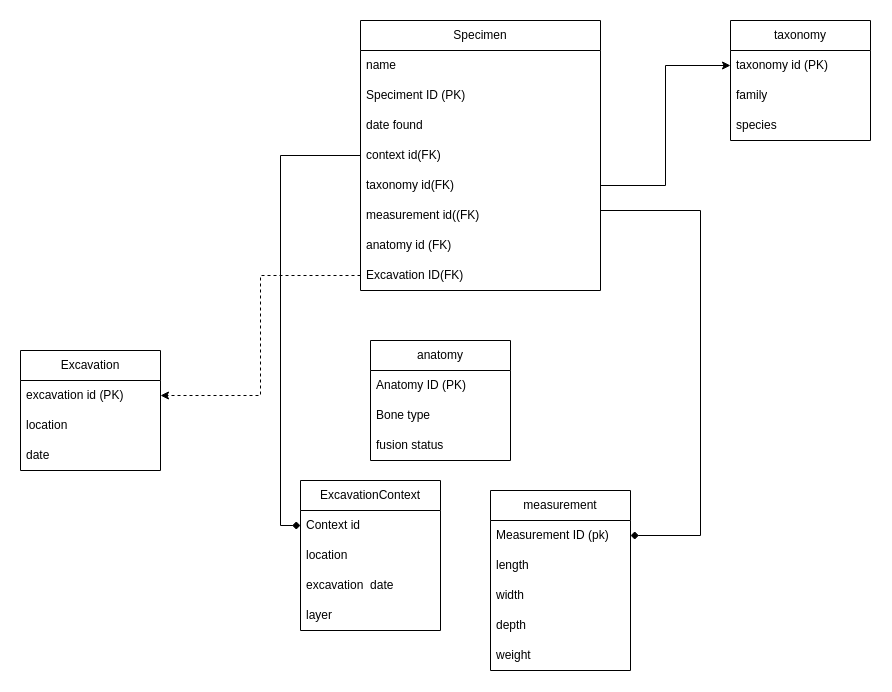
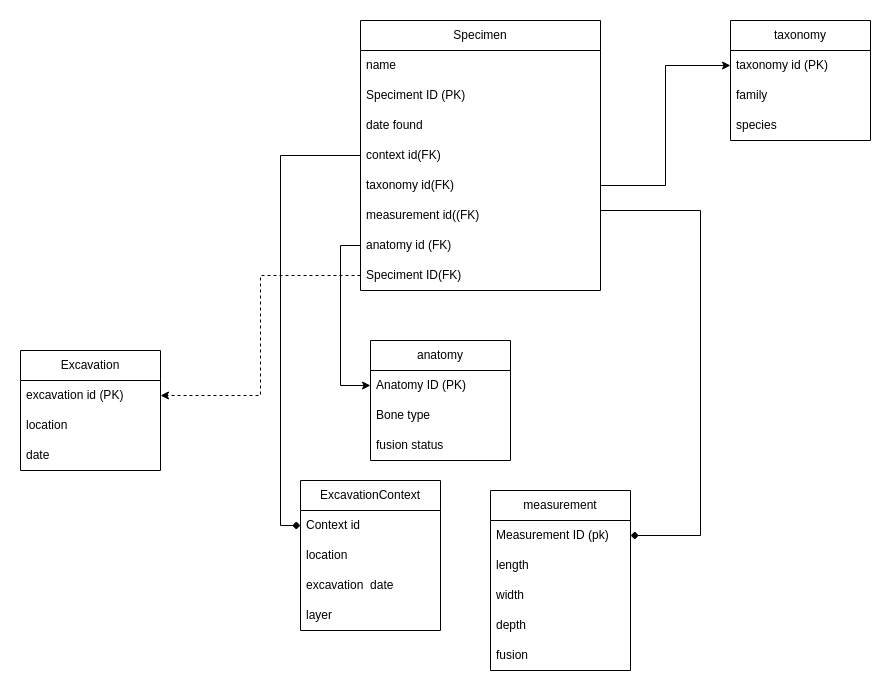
node "Excavation ID(FK)": label "Excavation ID(FK)" -> "Speciment ID(FK)"
edge "anatomy id (FK)" -> "Anatomy ID (PK)": added
node "weight": label "weight" -> "fusion"
